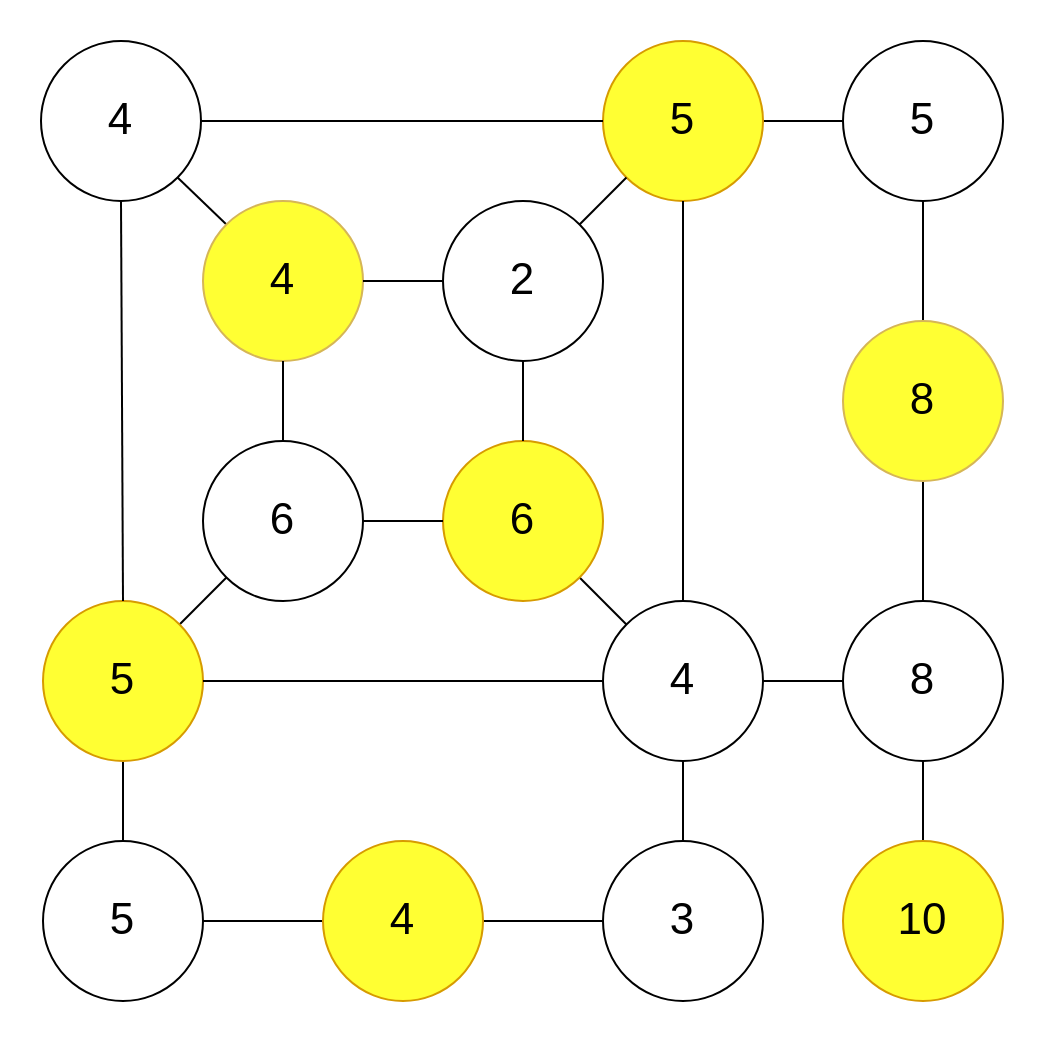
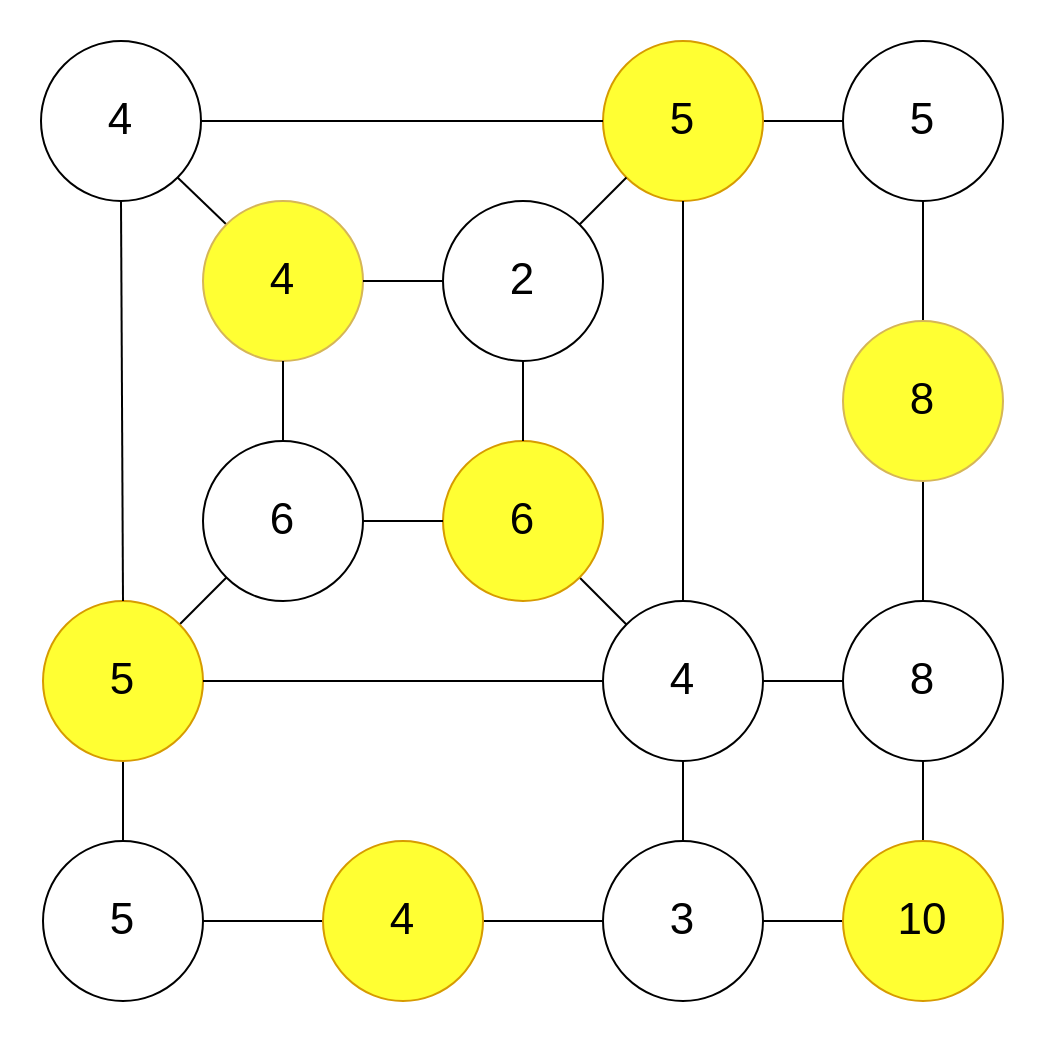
edge "3" -- "10": added
